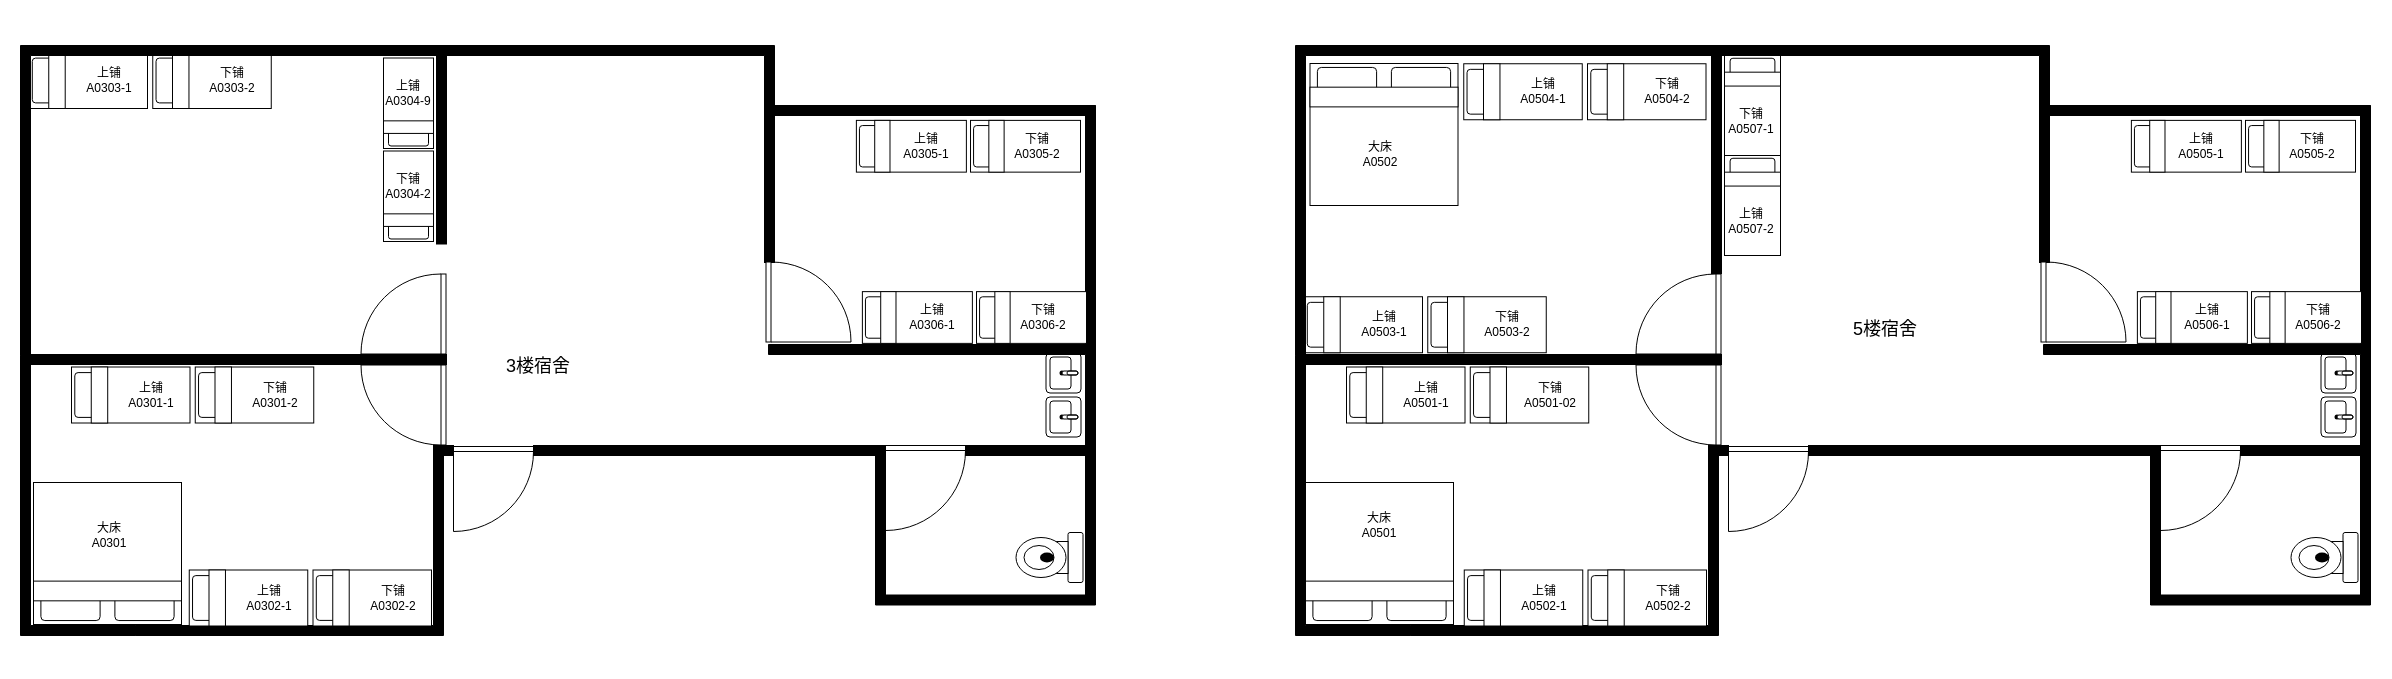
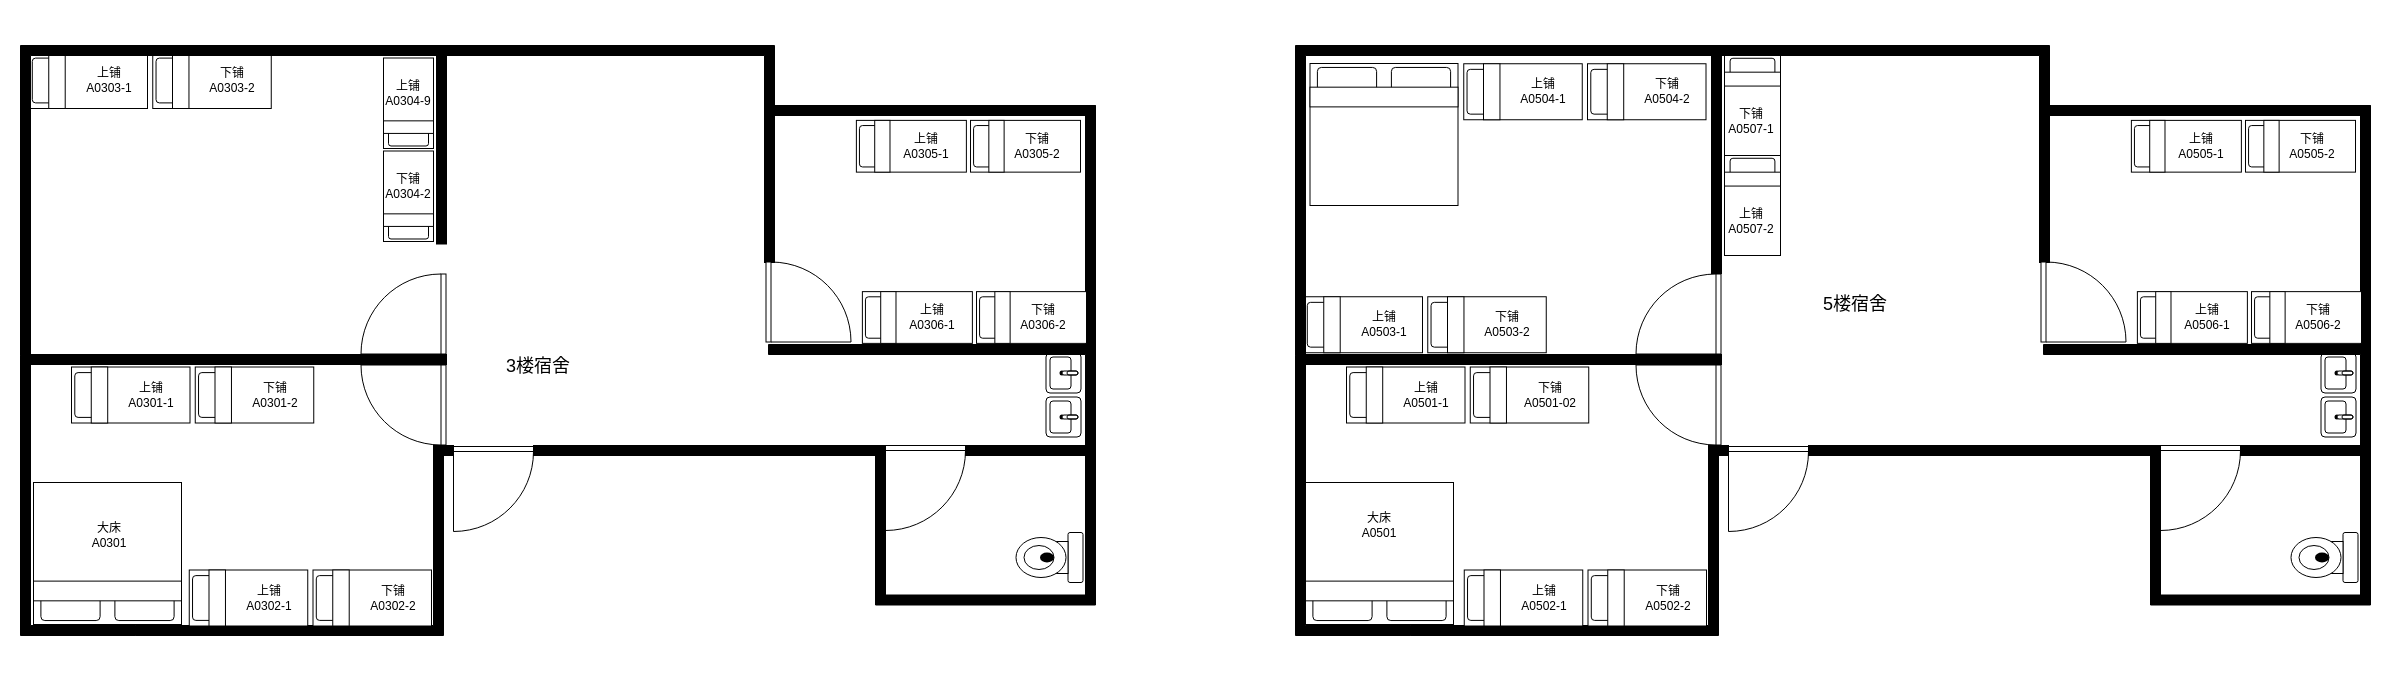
node "大床 A0502": removed
node "5楼宿舍": moved (1885, 330) -> (1855, 305)
